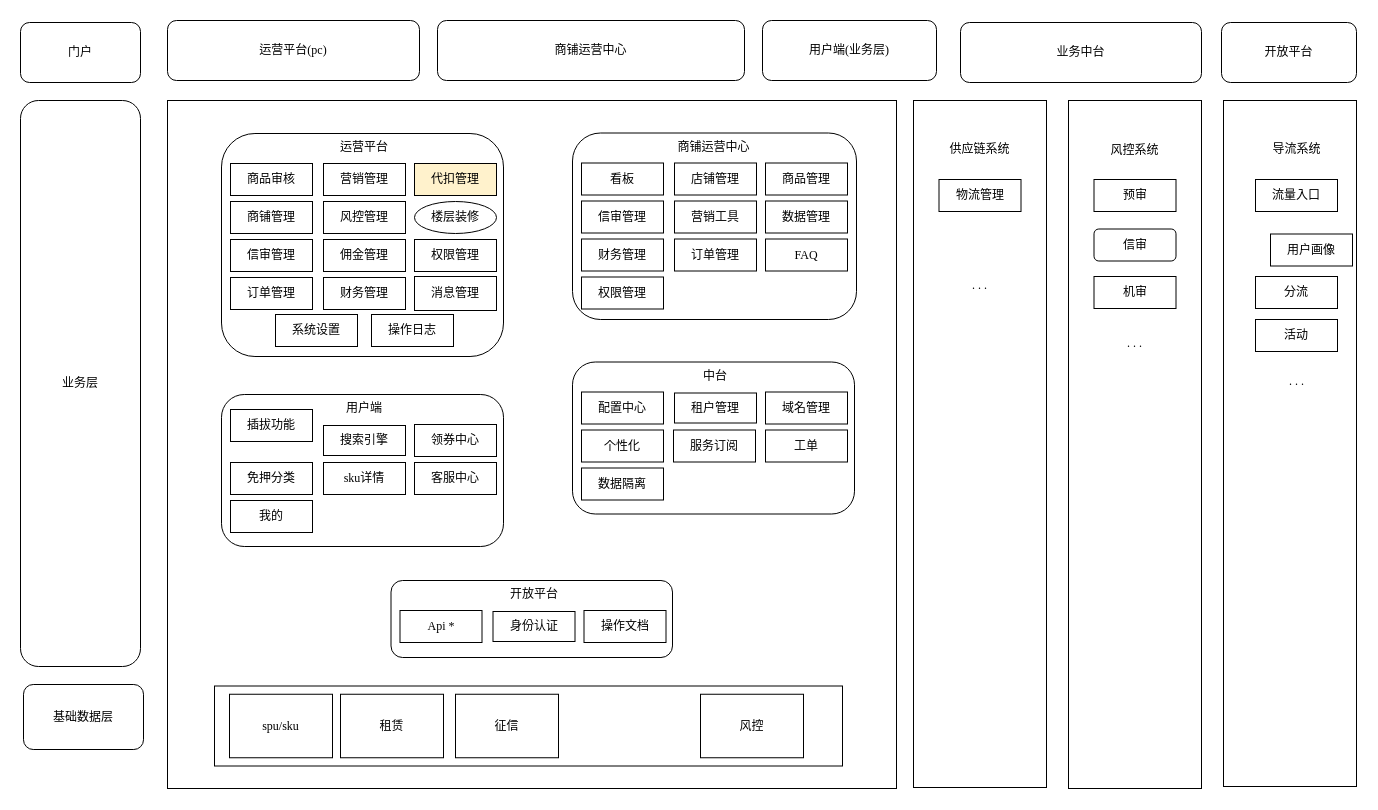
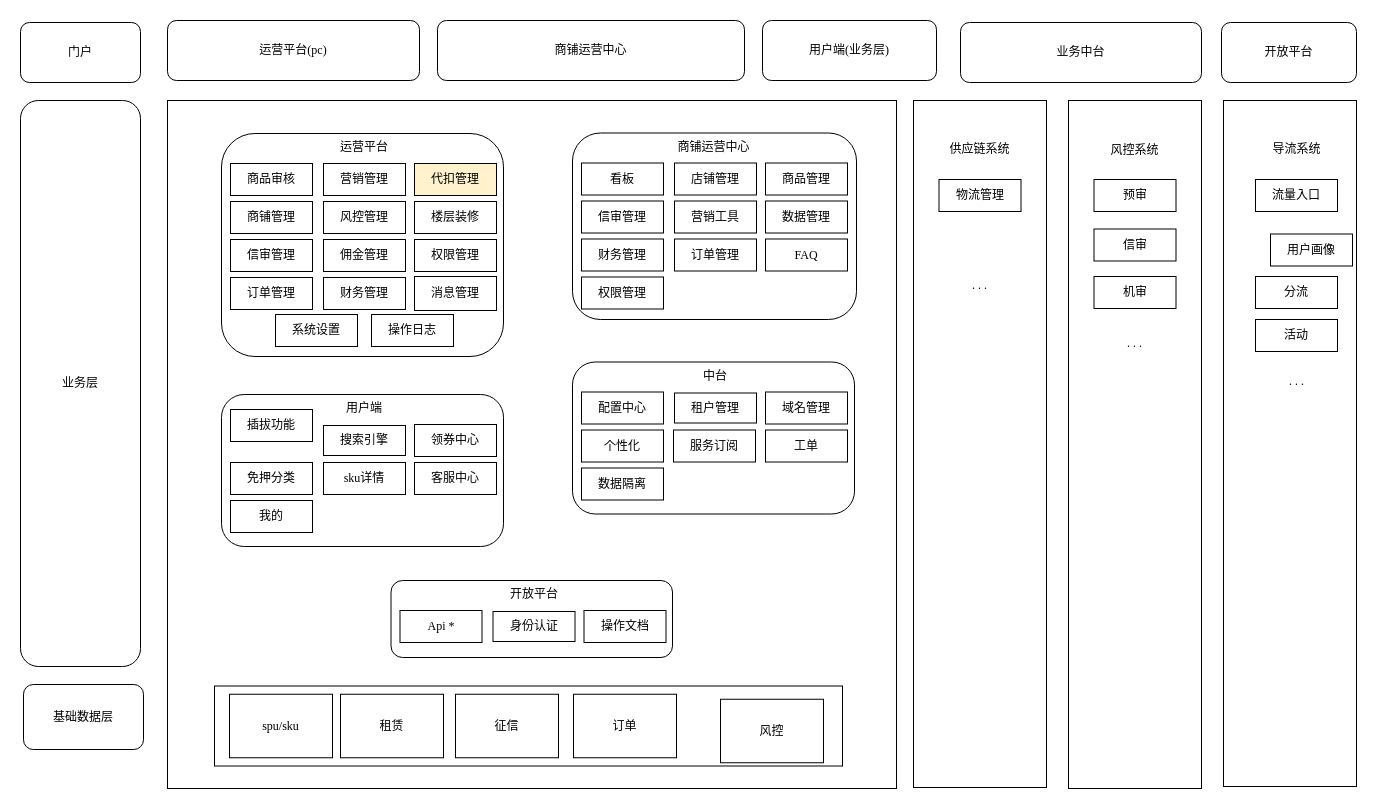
node "楼层装修": shape ellipse -> rectangle
node "信审": shape rounded rectangle -> rectangle
node "订单": added
node "风控": moved (752, 726) -> (772, 731)
